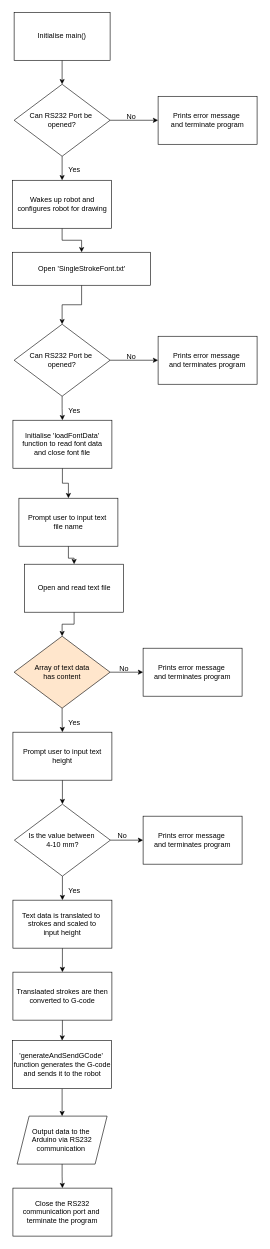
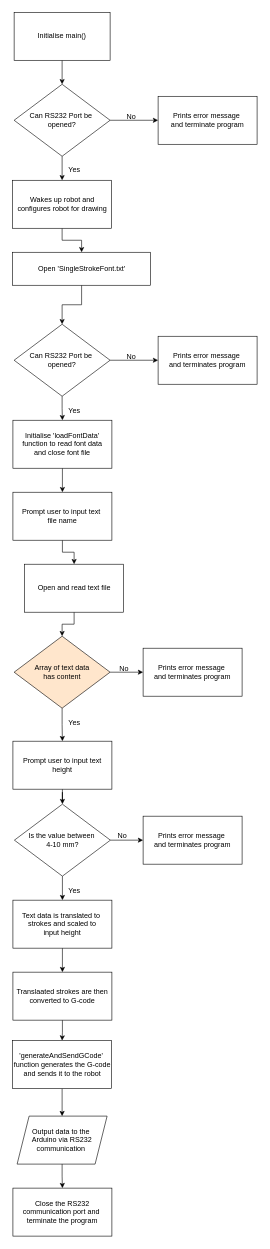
node "Prompt user to input text file name": moved (68, 522) -> (62, 516)
node "Prompt user to input text height": moved (62, 756) -> (62, 765)
